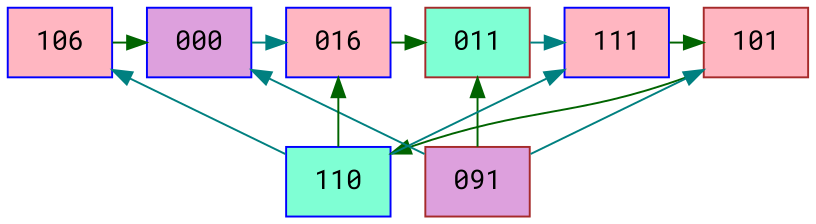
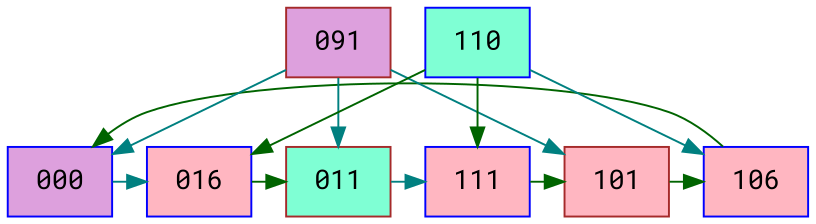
edge "101" -> "110": now "101" -> "106"
edge "110" -> "111": color teal -> darkgreen
edge "091" -> "011": color darkgreen -> teal
